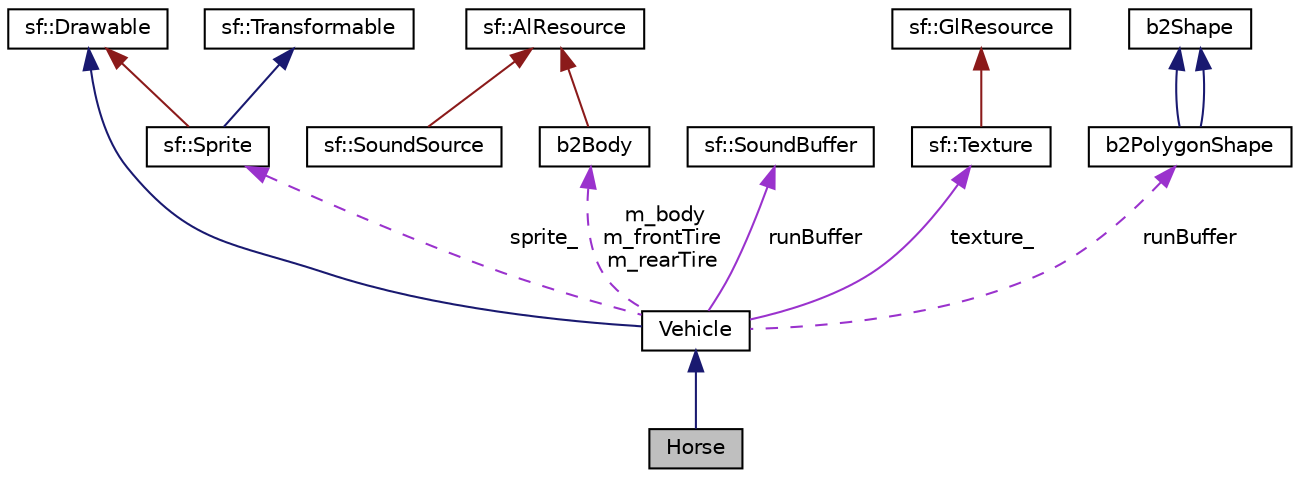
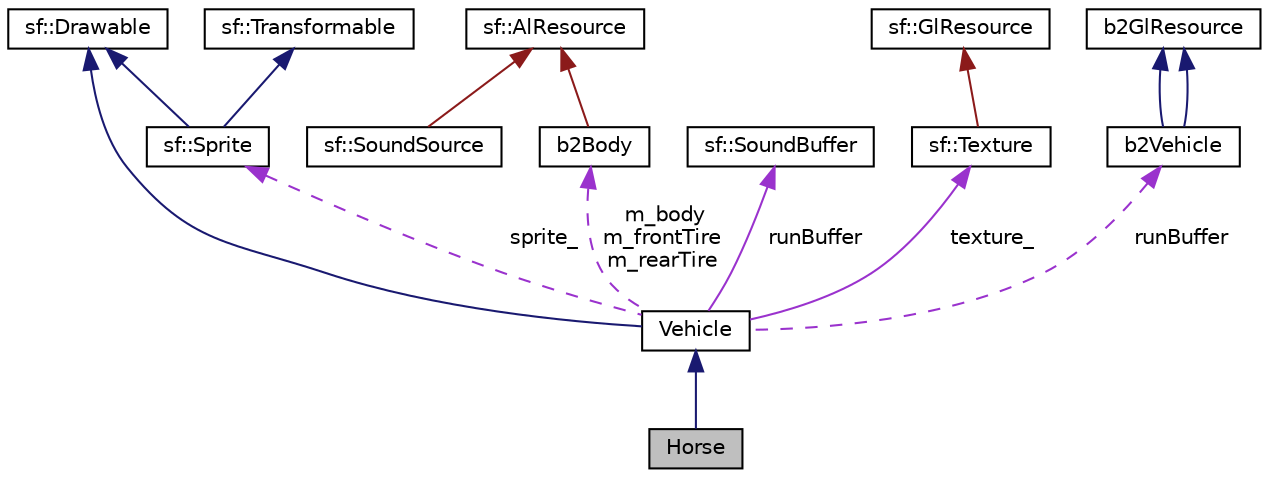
node "b2Shape": label "b2Shape" -> "b2GlResource"
edge "sf::Sprite" -> "sf::Drawable": color firebrick4 -> midnightblue
node "b2PolygonShape": label "b2PolygonShape" -> "b2Vehicle"
